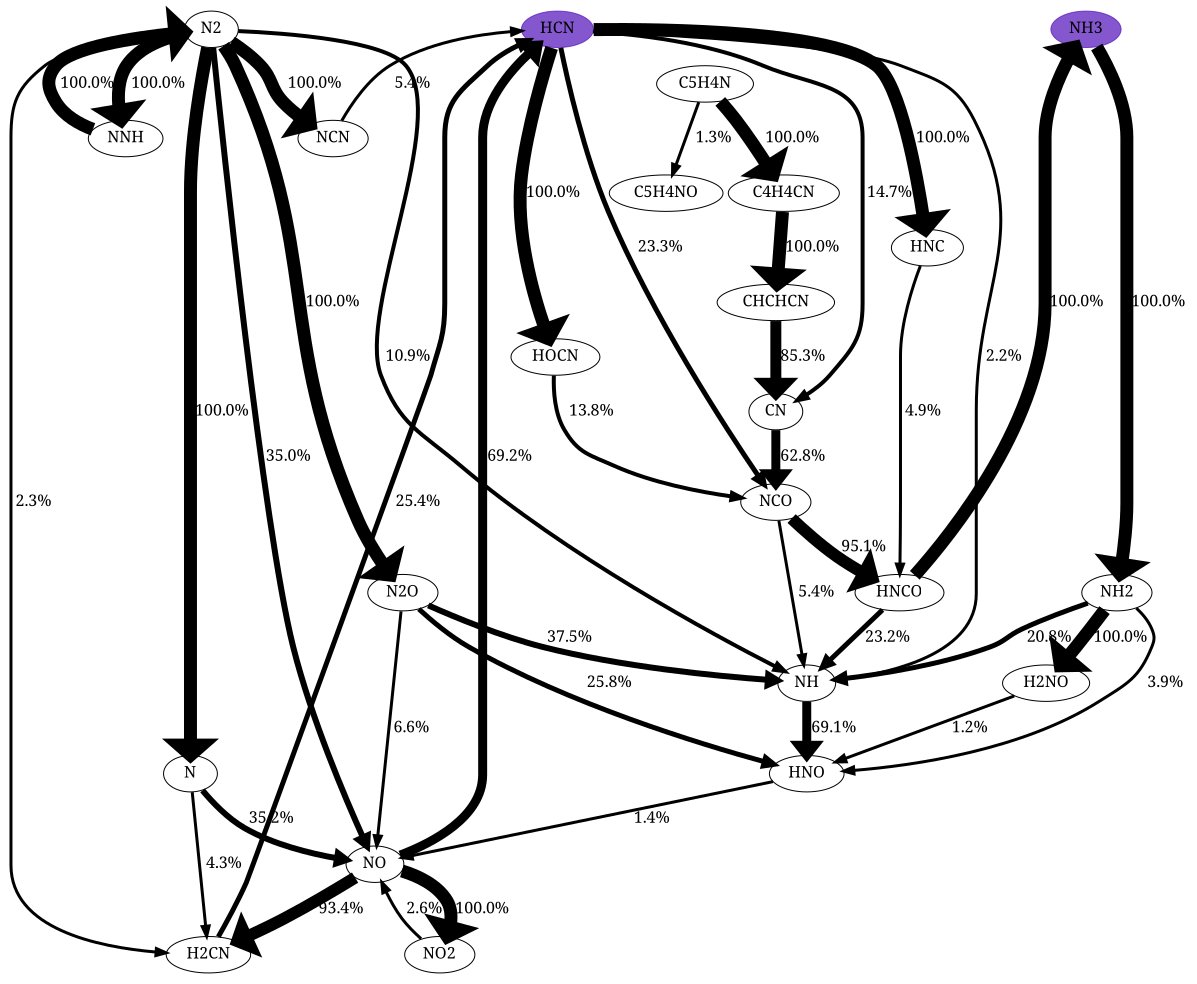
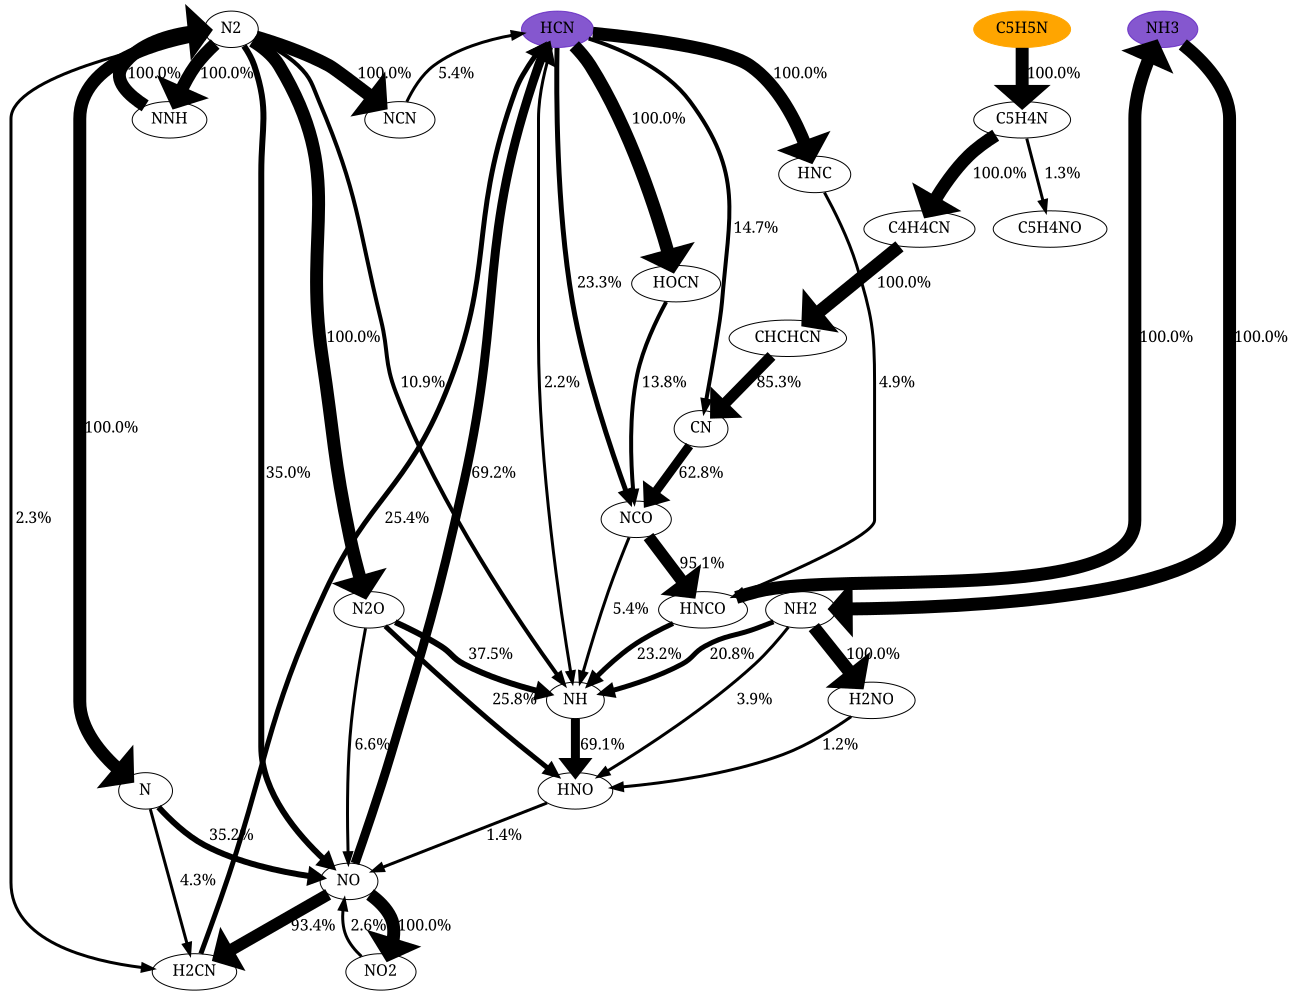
node "C5H5N": added
